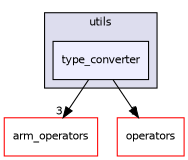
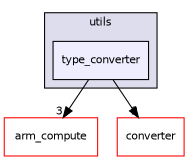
node "arm_operators": label "arm_operators" -> "arm_compute"
node "operators": label "operators" -> "converter"
